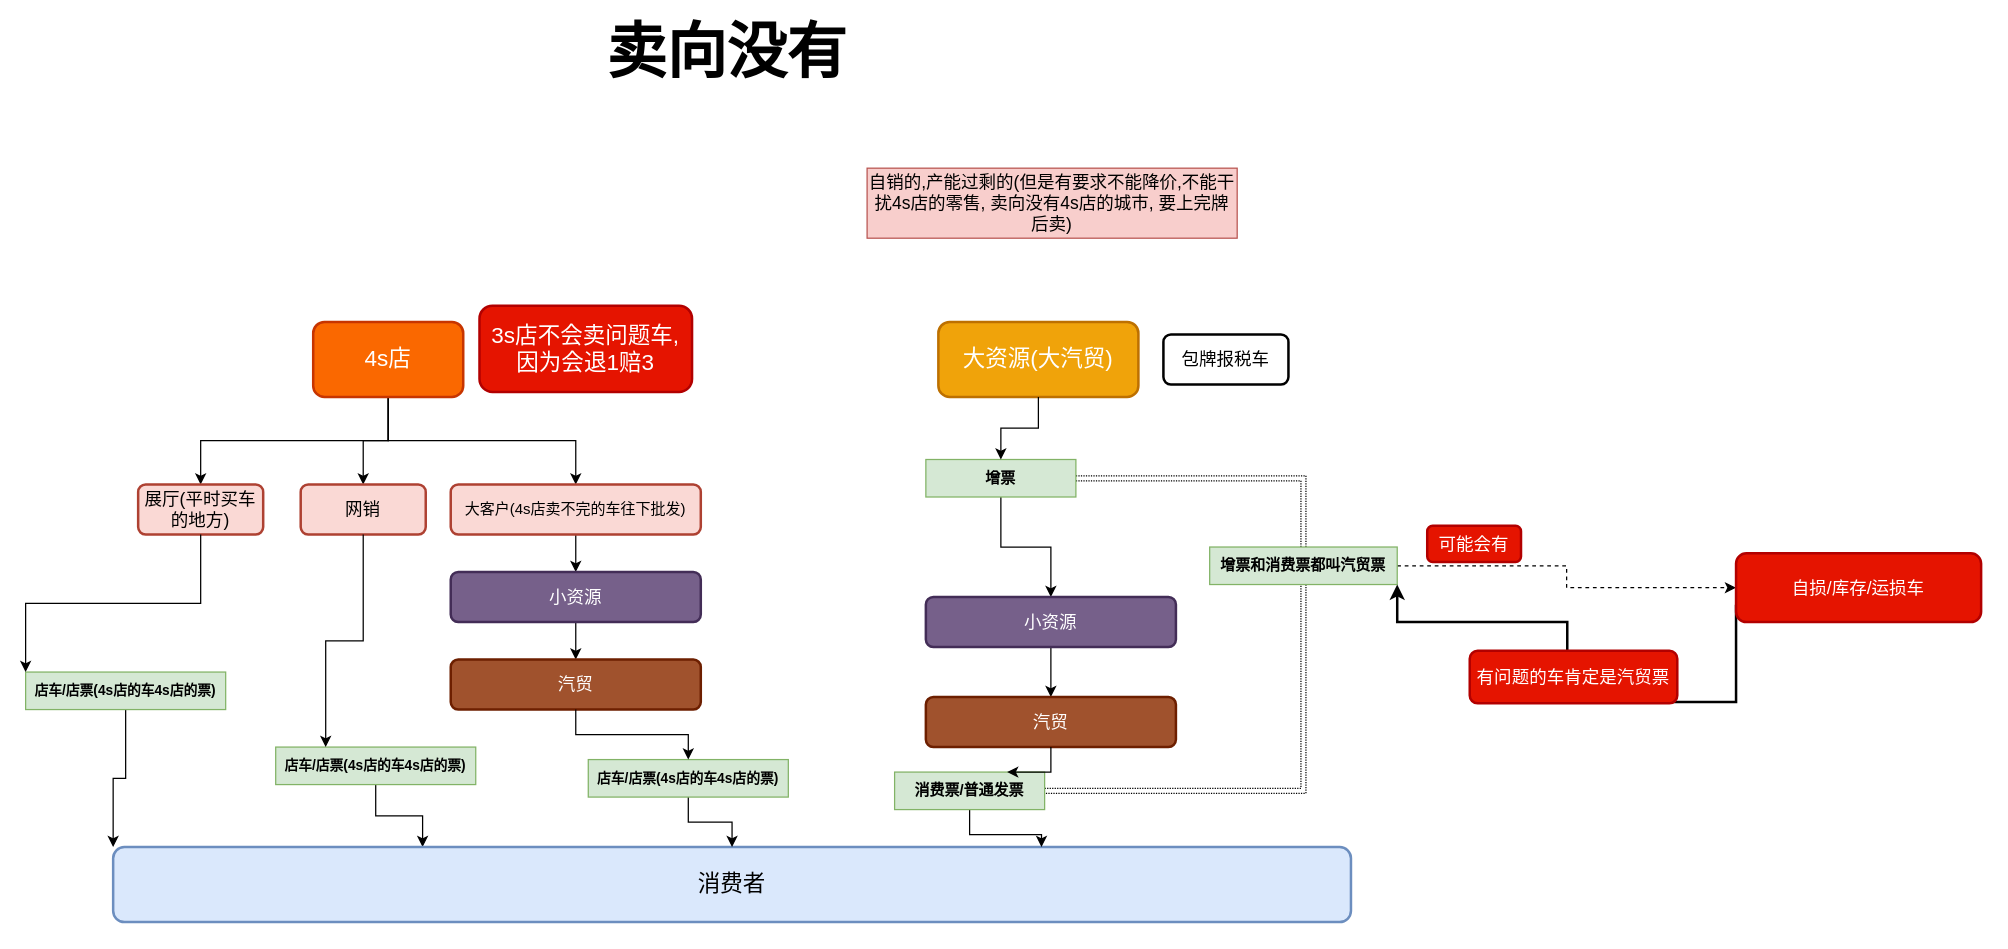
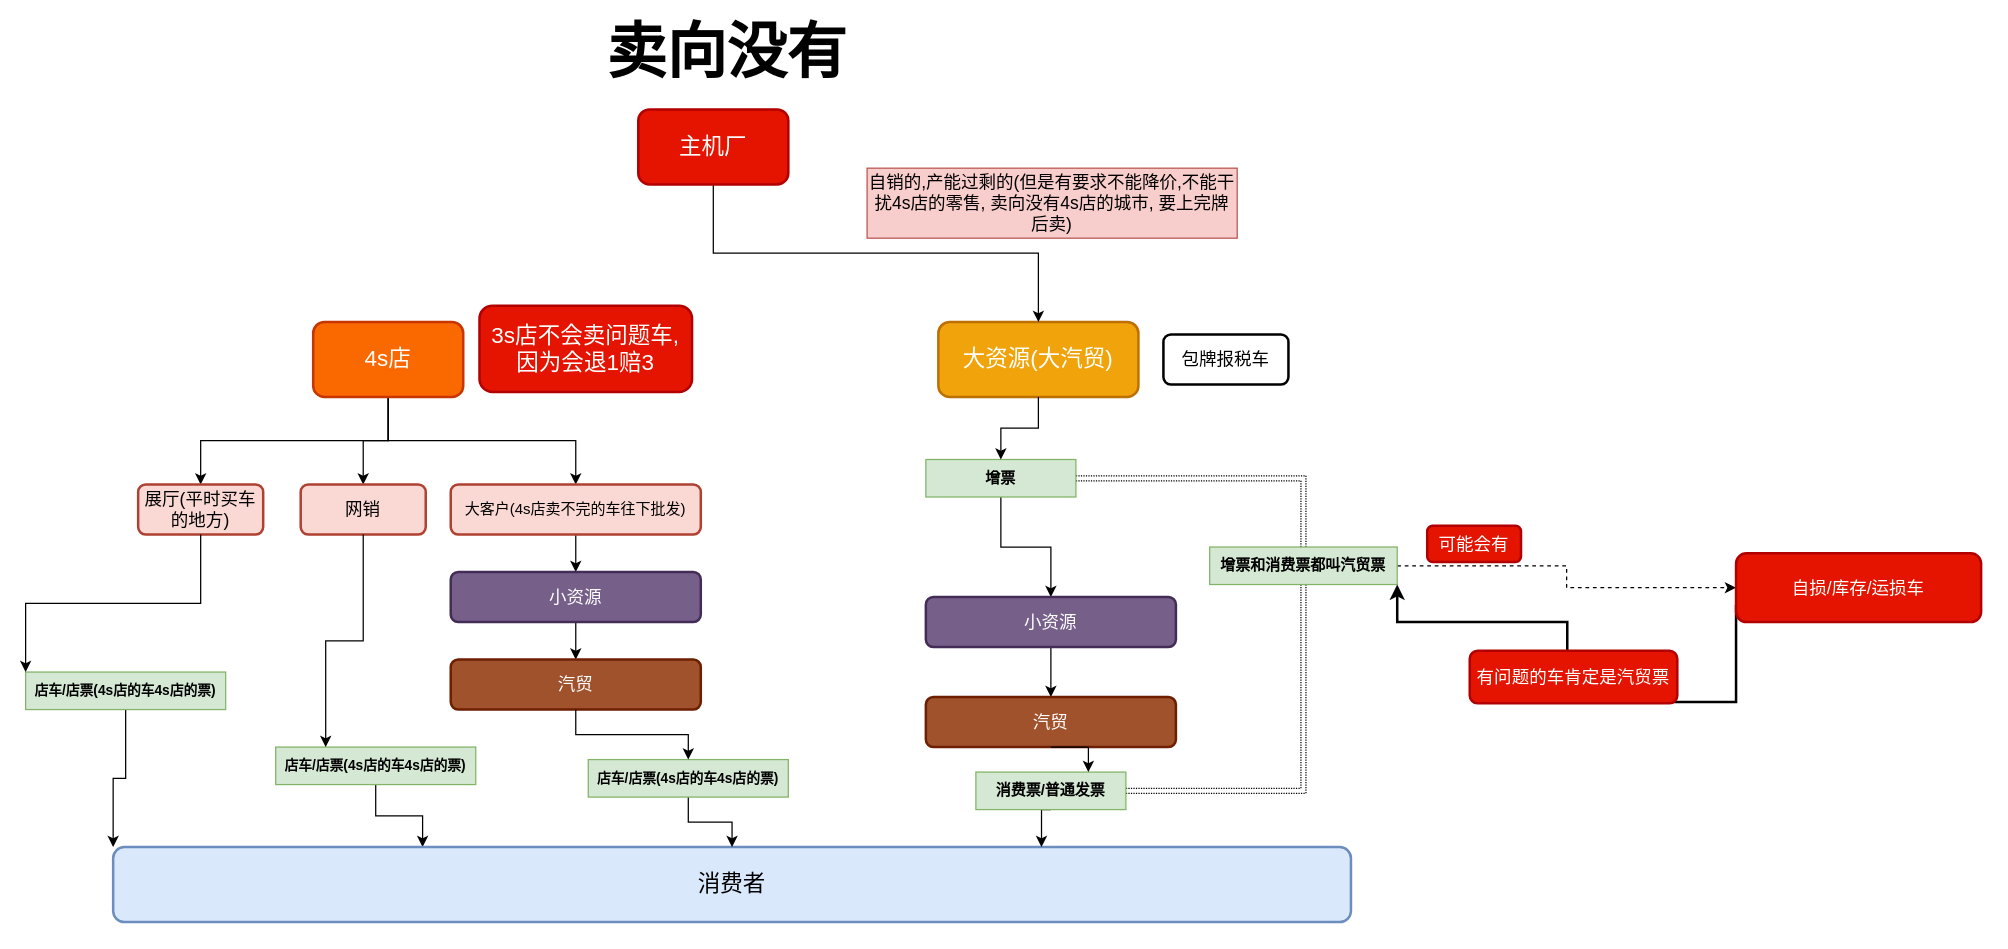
node "主机厂": added
edge "主机厂" -> "大资源(大汽贸)": added
node "消费票/普通发票": moved (969, 791) -> (1051, 791)
